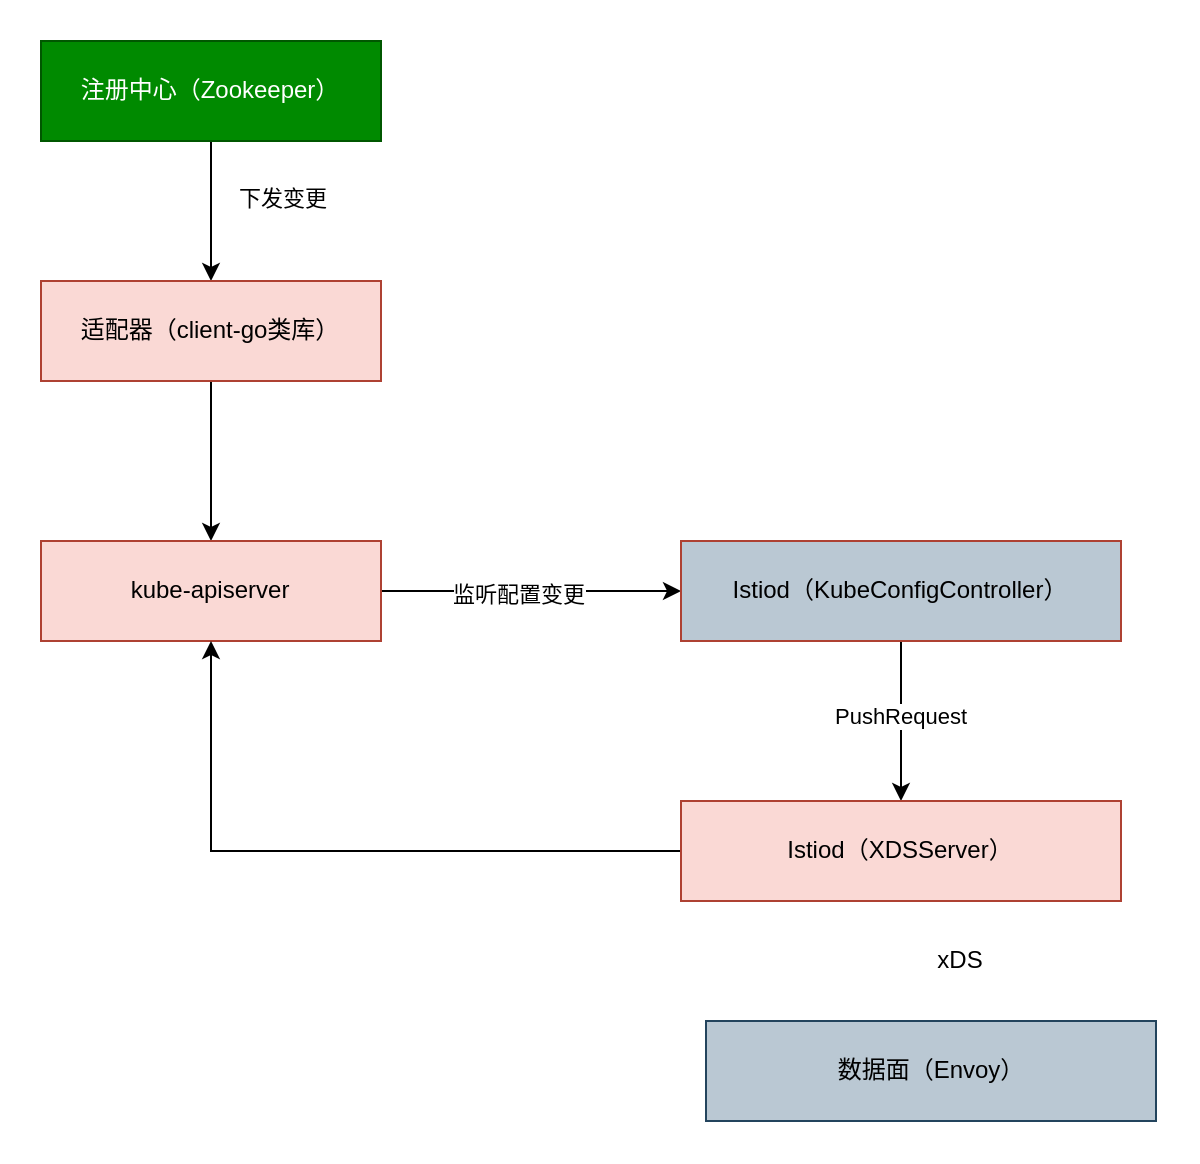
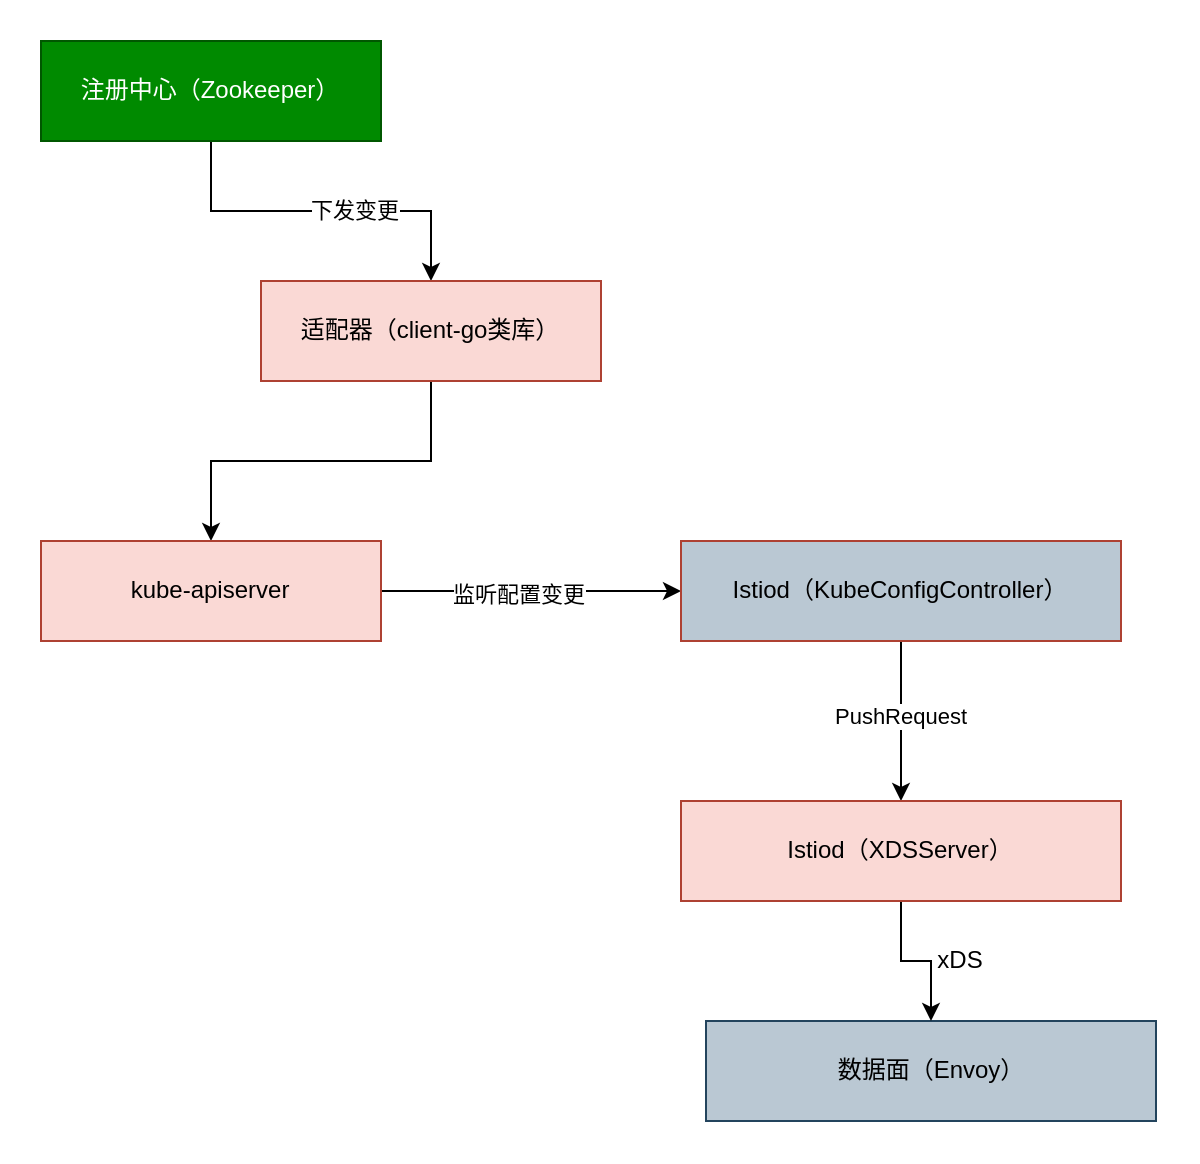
node "适配器（client-go类库）": moved (211, 331) -> (431, 331)
edge "Istiod（XDSServer）" -> "kube-apiserver": now "Istiod（XDSServer）" -> "数据面（Envoy）"
